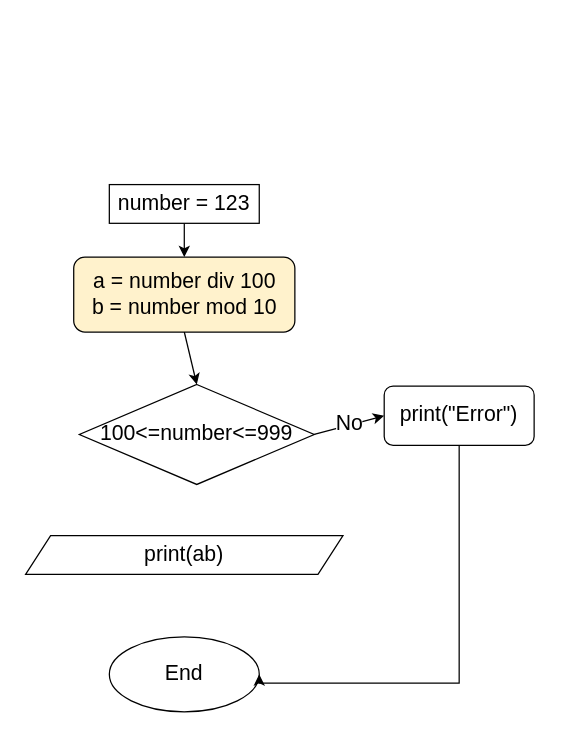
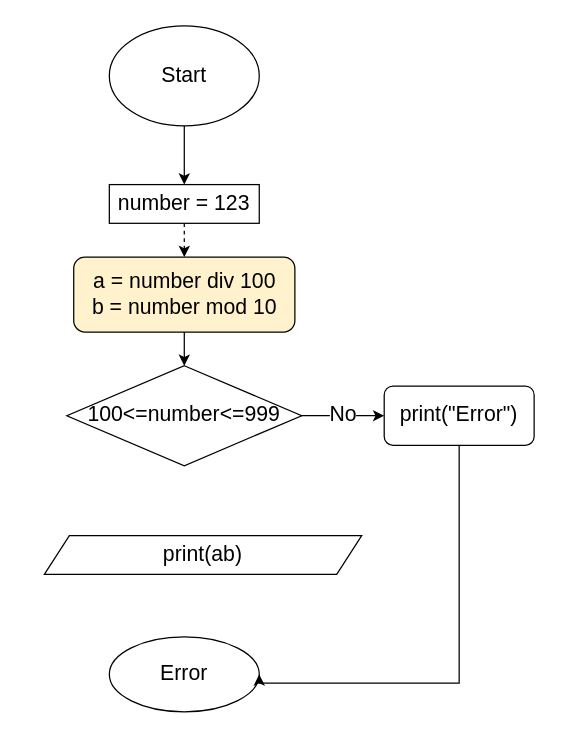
node "Start": added
edge "Start" -> "number = 123": added
edge "number = 123" -> "a = number div 100b = number mod 10": style solid -> dashed
node "100<=number<=999": moved (197, 434) -> (184, 416)
node "print(ab)": moved (184, 555) -> (203, 555)
node "End": label "End" -> "Error"
